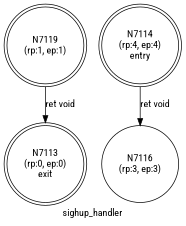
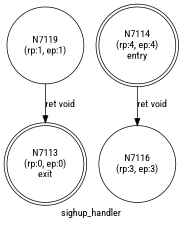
node "N7119 (rp:1, ep:1)": shape doublecircle -> circle
